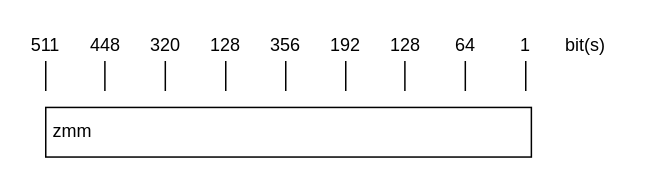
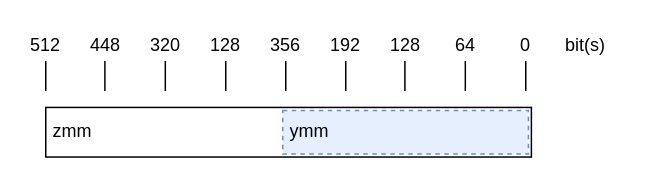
node "511": label "511" -> "512"
node "1": label "1" -> "0"
node "ymm": added
